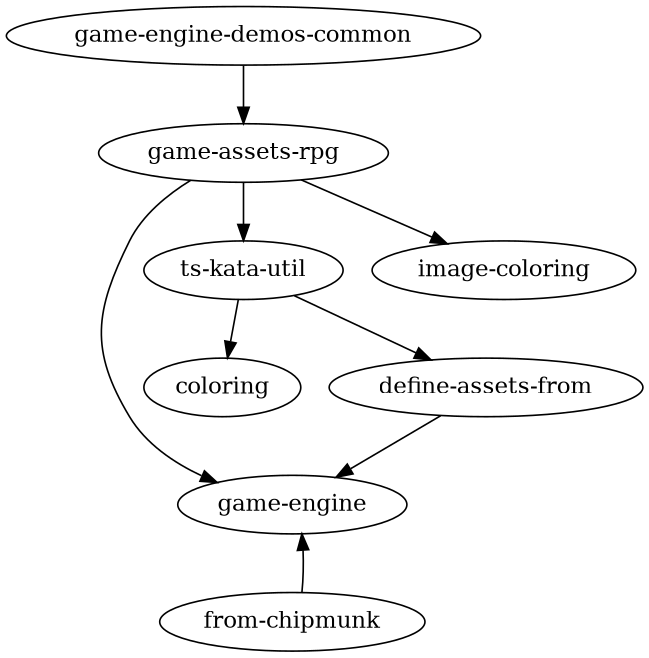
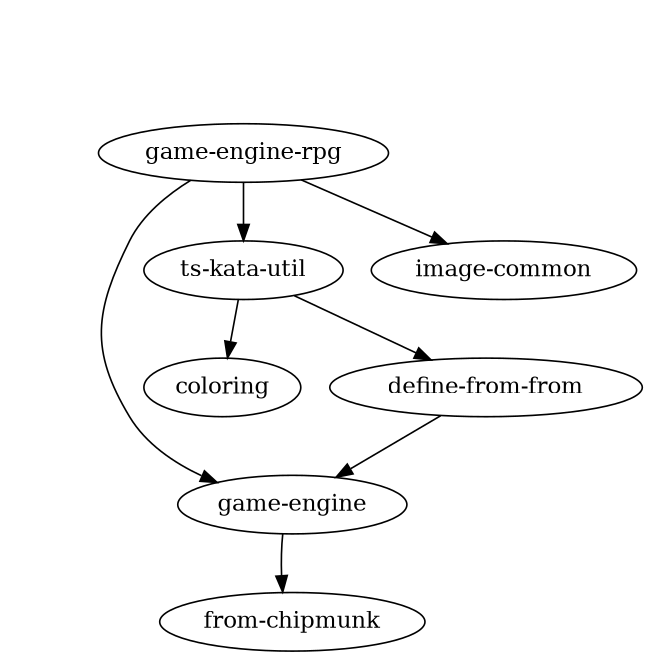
node "game-engine-demos-common": removed
node "game-assets-rpg": label "game-assets-rpg" -> "game-engine-rpg"
node "image-coloring": label "image-coloring" -> "image-common"
node "define-assets-from": label "define-assets-from" -> "define-from-from"
edge "from-chipmunk" -> "game-engine": reversed
